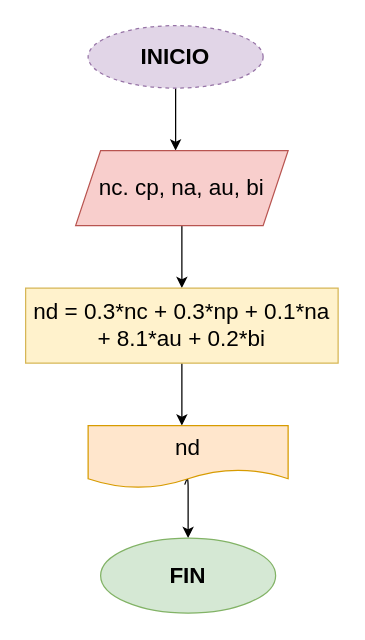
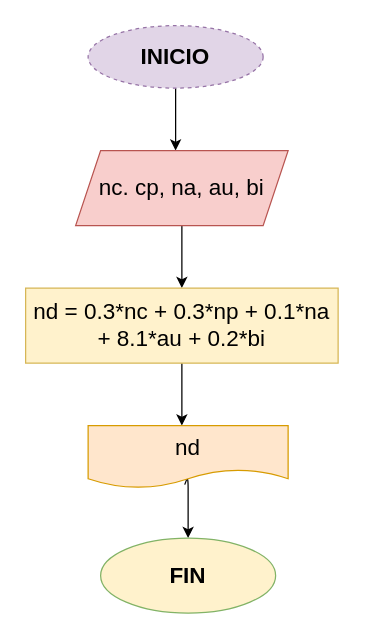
node "FIN": fillcolor #d5e8d4 -> #fff2cc
